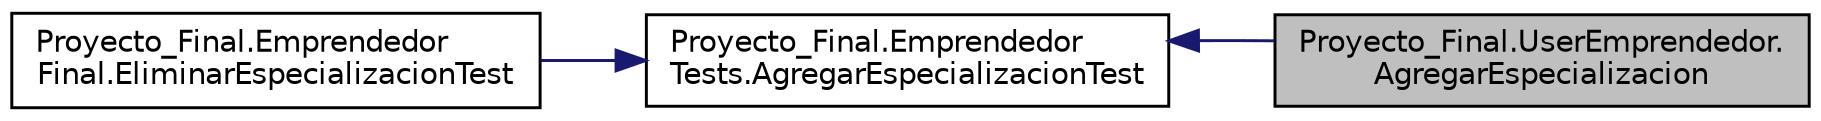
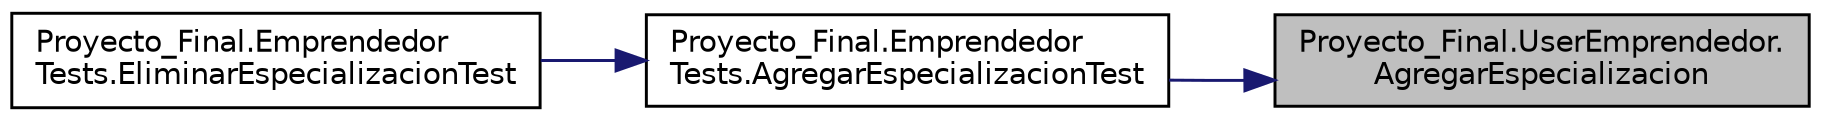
edge "Proyecto_Final.UserEmprendedor. AgregarEspecializacion" -> "Proyecto_Final.Emprendedor Tests.AgregarEspecializacionTest": reversed
node "Proyecto_Final.Emprendedor Final.EliminarEspecializacionTest": label "Proyecto_Final.Emprendedor Final.EliminarEspecializacionTest" -> "Proyecto_Final.Emprendedor Tests.EliminarEspecializacionTest"
